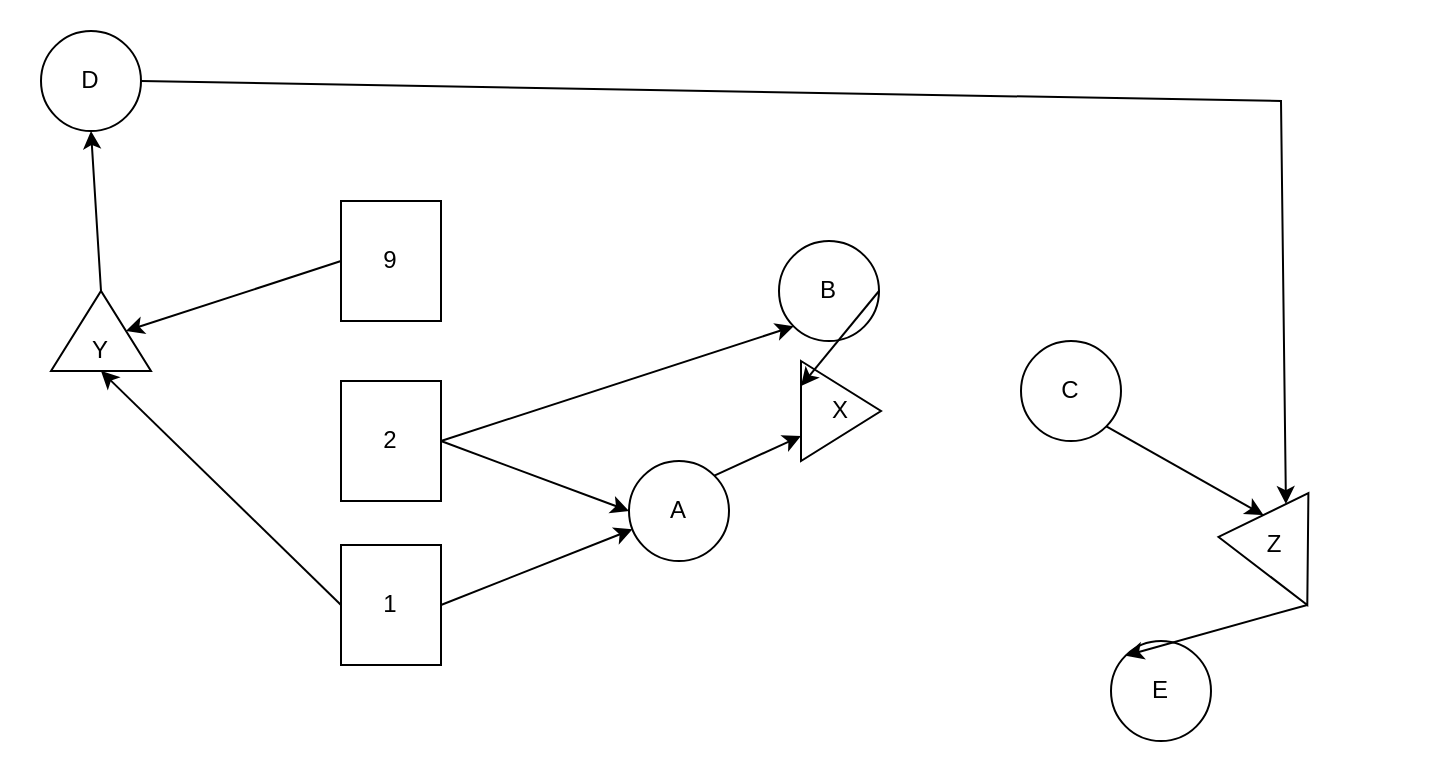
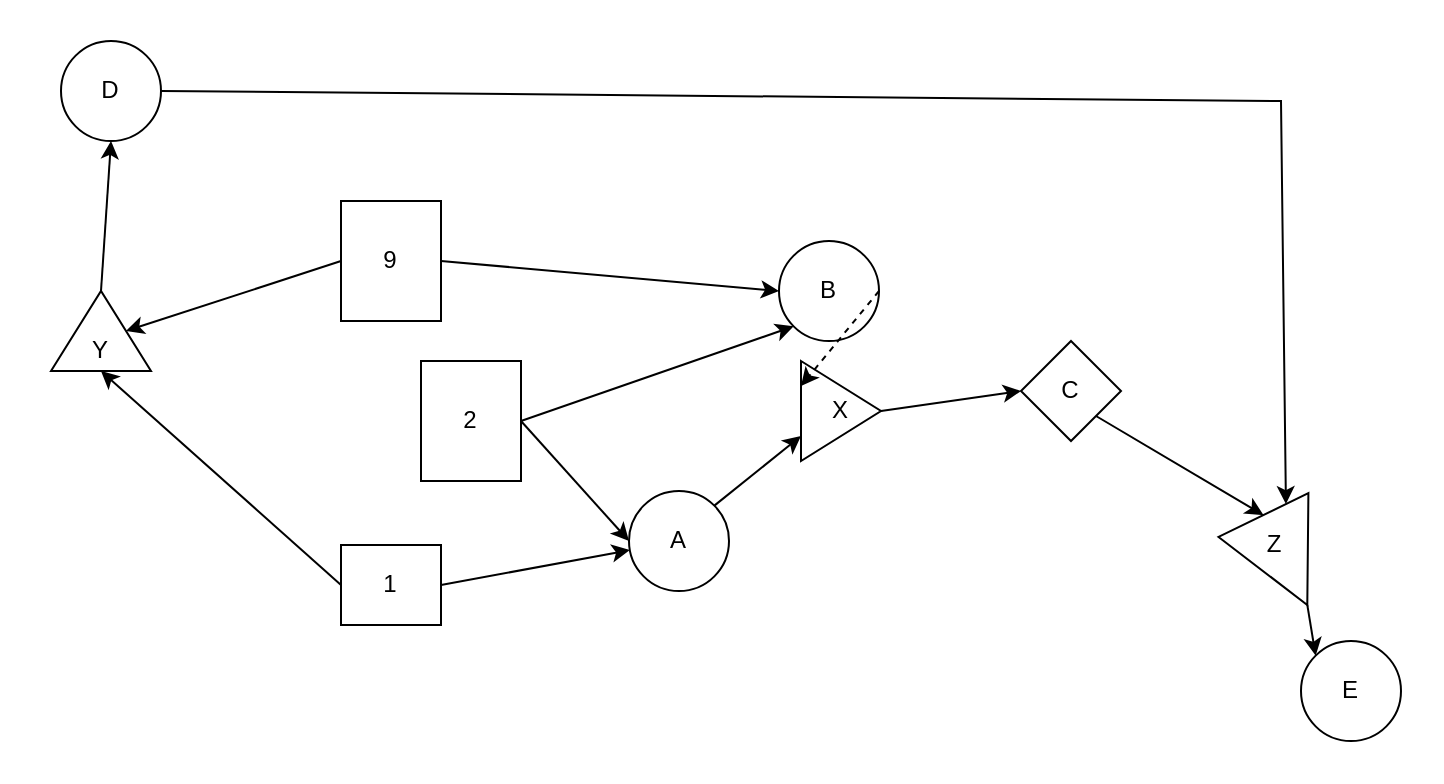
node "D": moved (91, 81) -> (111, 91)
edge "9" -> "B": added
edge "B" -> "X": style solid -> dashed
node "C": shape ellipse -> diamond
edge "X" -> "C": added
node "2": moved (391, 441) -> (471, 421)
node "A": moved (679, 511) -> (679, 541)
node "1": size 100x120 -> 100x80
node "E": moved (1161, 691) -> (1351, 691)
